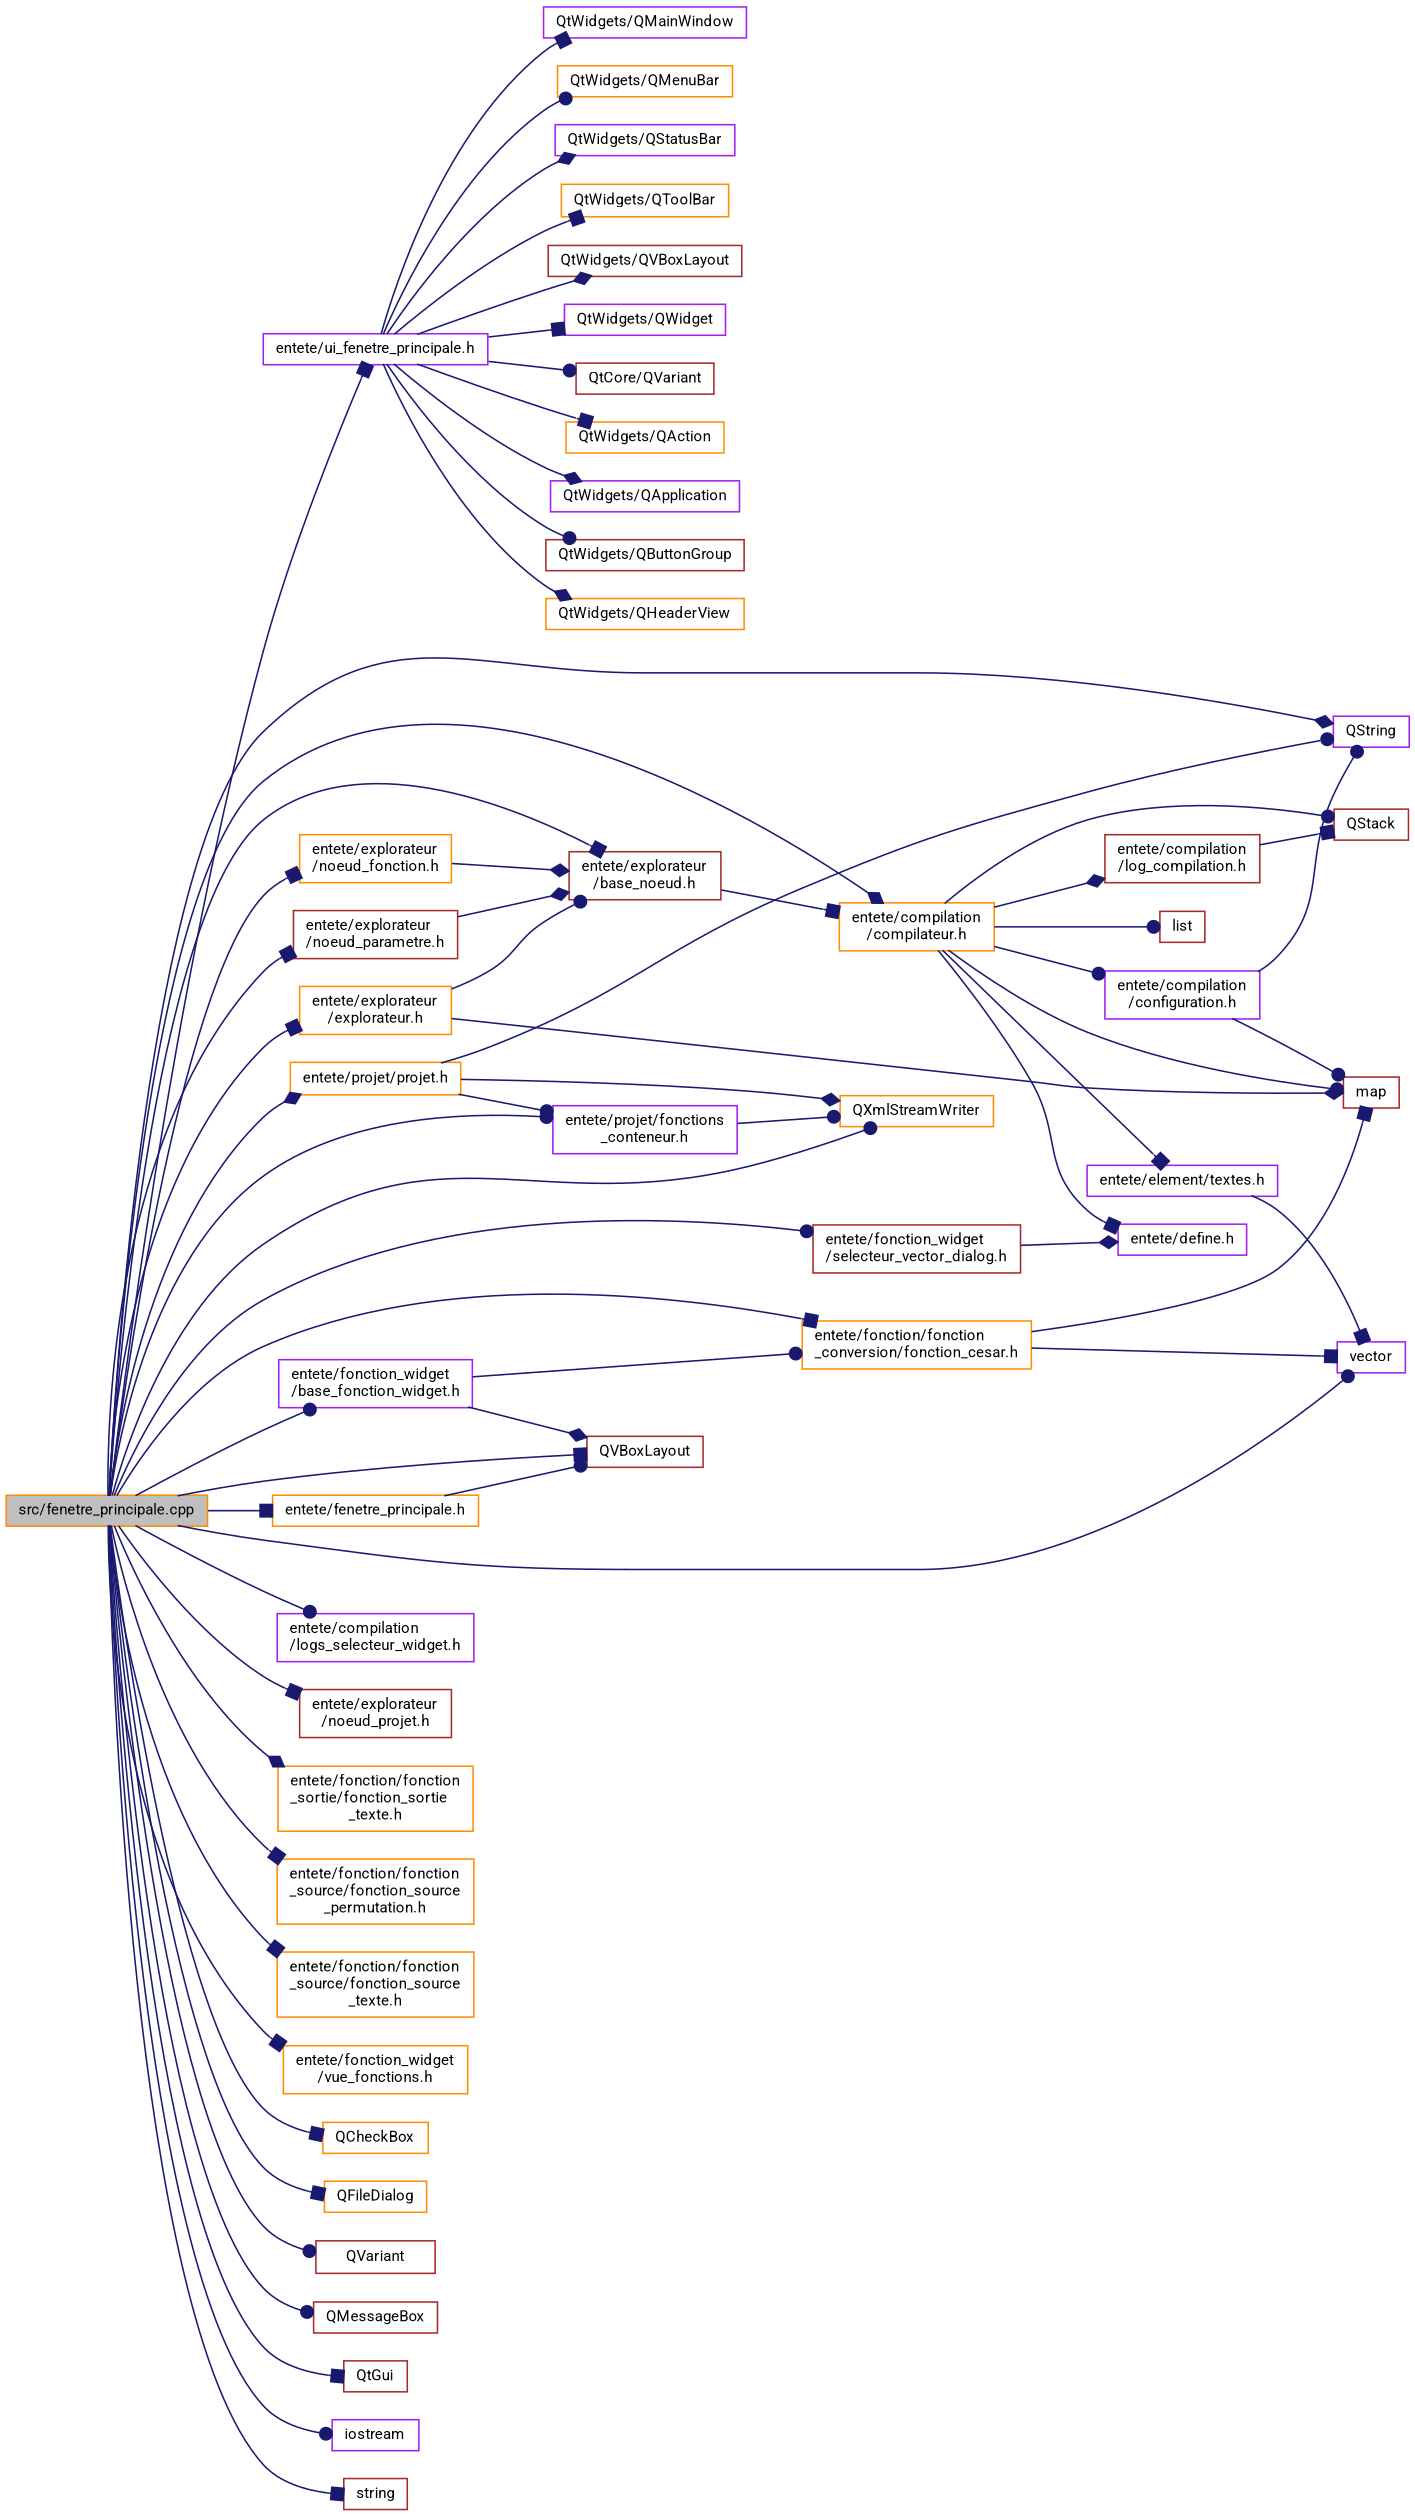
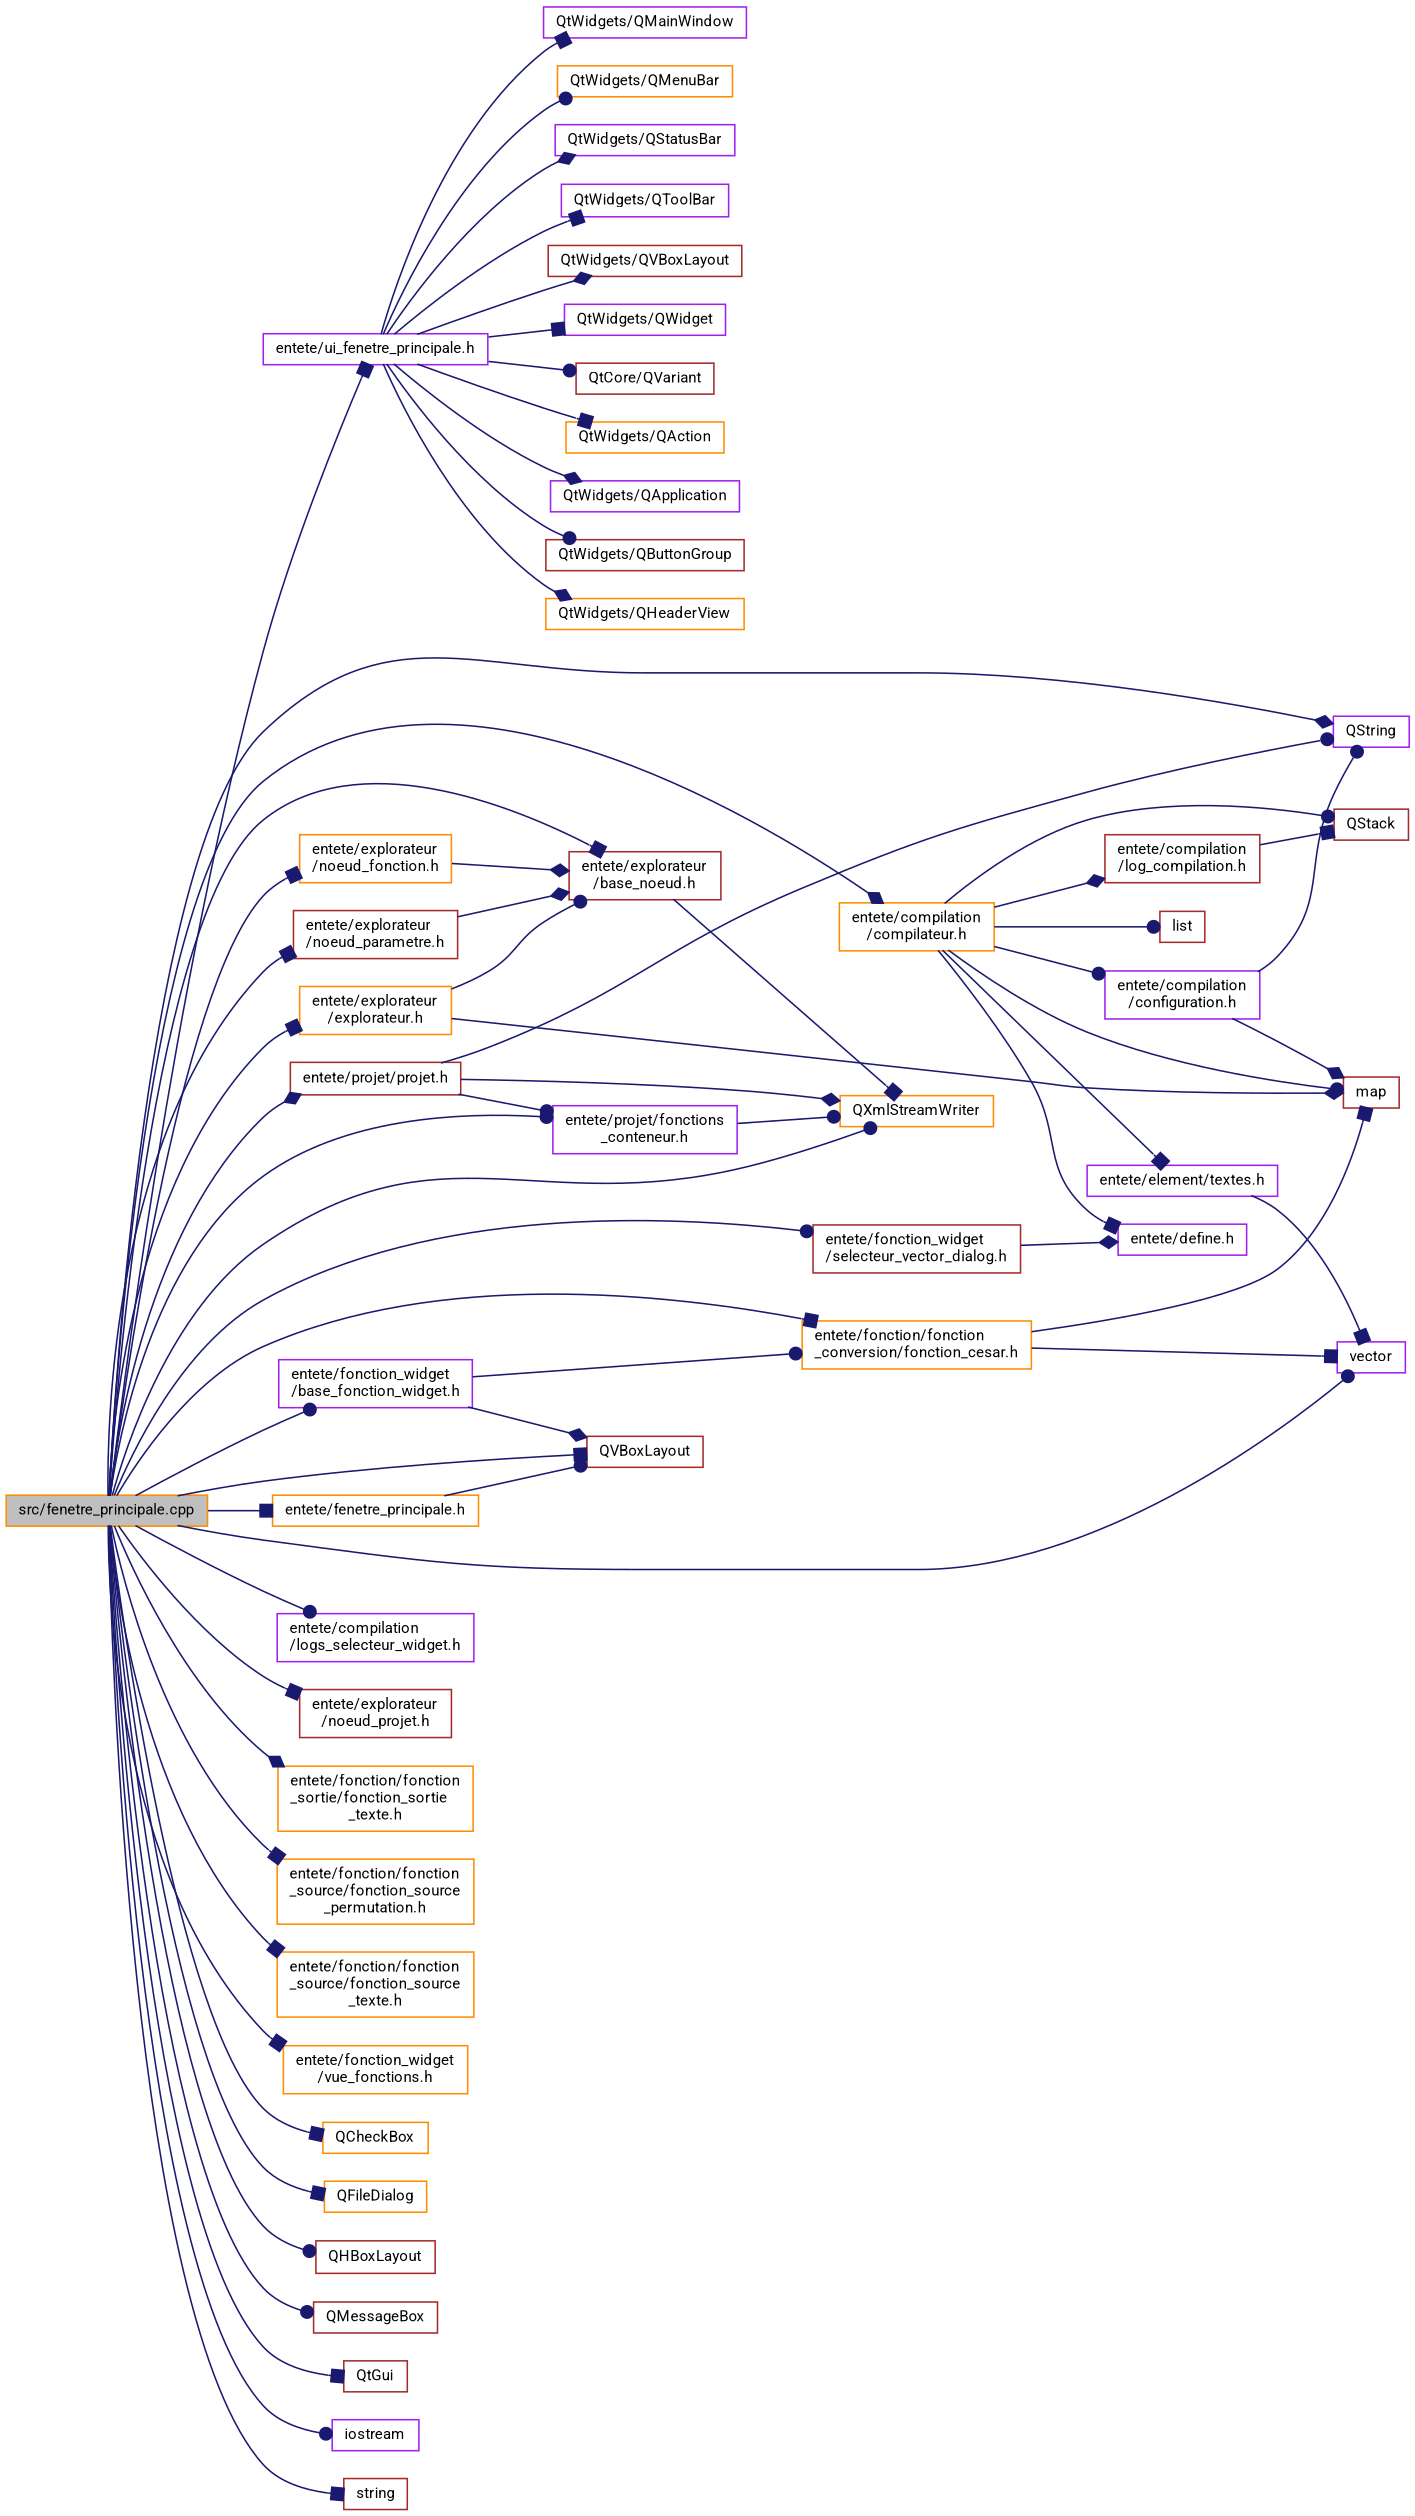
node "QtWidgets/QToolBar": color darkorange -> purple
edge "entete/explorateur /base_noeud.h" -> "entete/compilation /compilateur.h": now "entete/explorateur /base_noeud.h" -> "QXmlStreamWriter"
edge "entete/compilation /configuration.h" -> "map": arrowhead dot -> diamond
node "entete/projet/projet.h": color darkorange -> brown
node "QVariant": label "QVariant" -> "QHBoxLayout"
